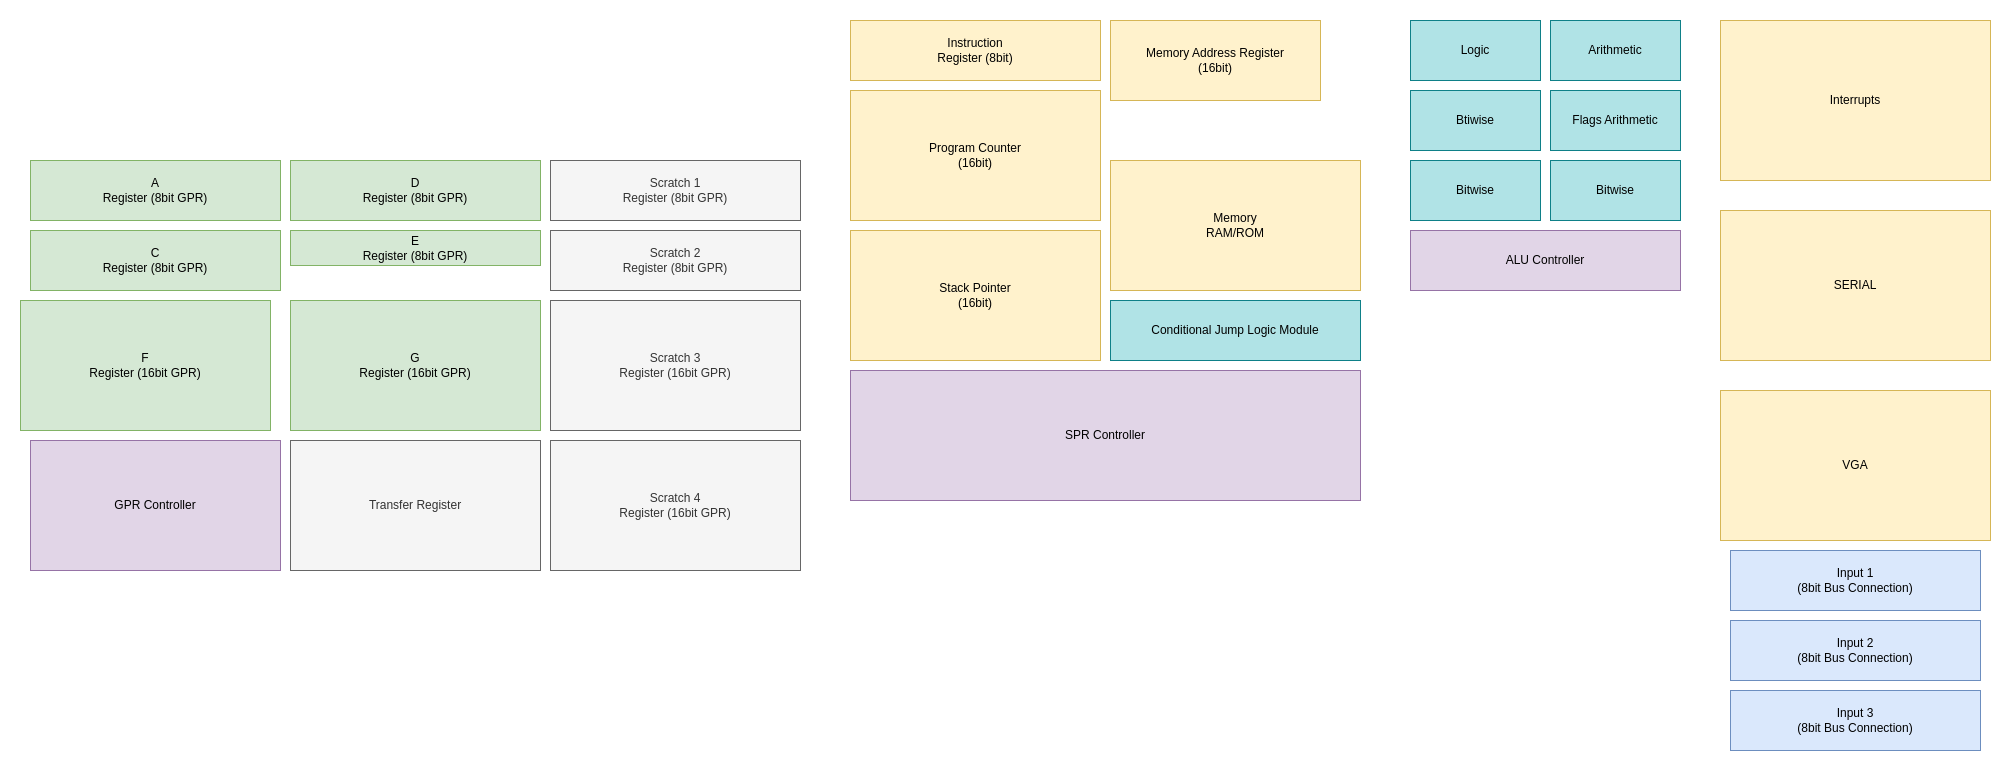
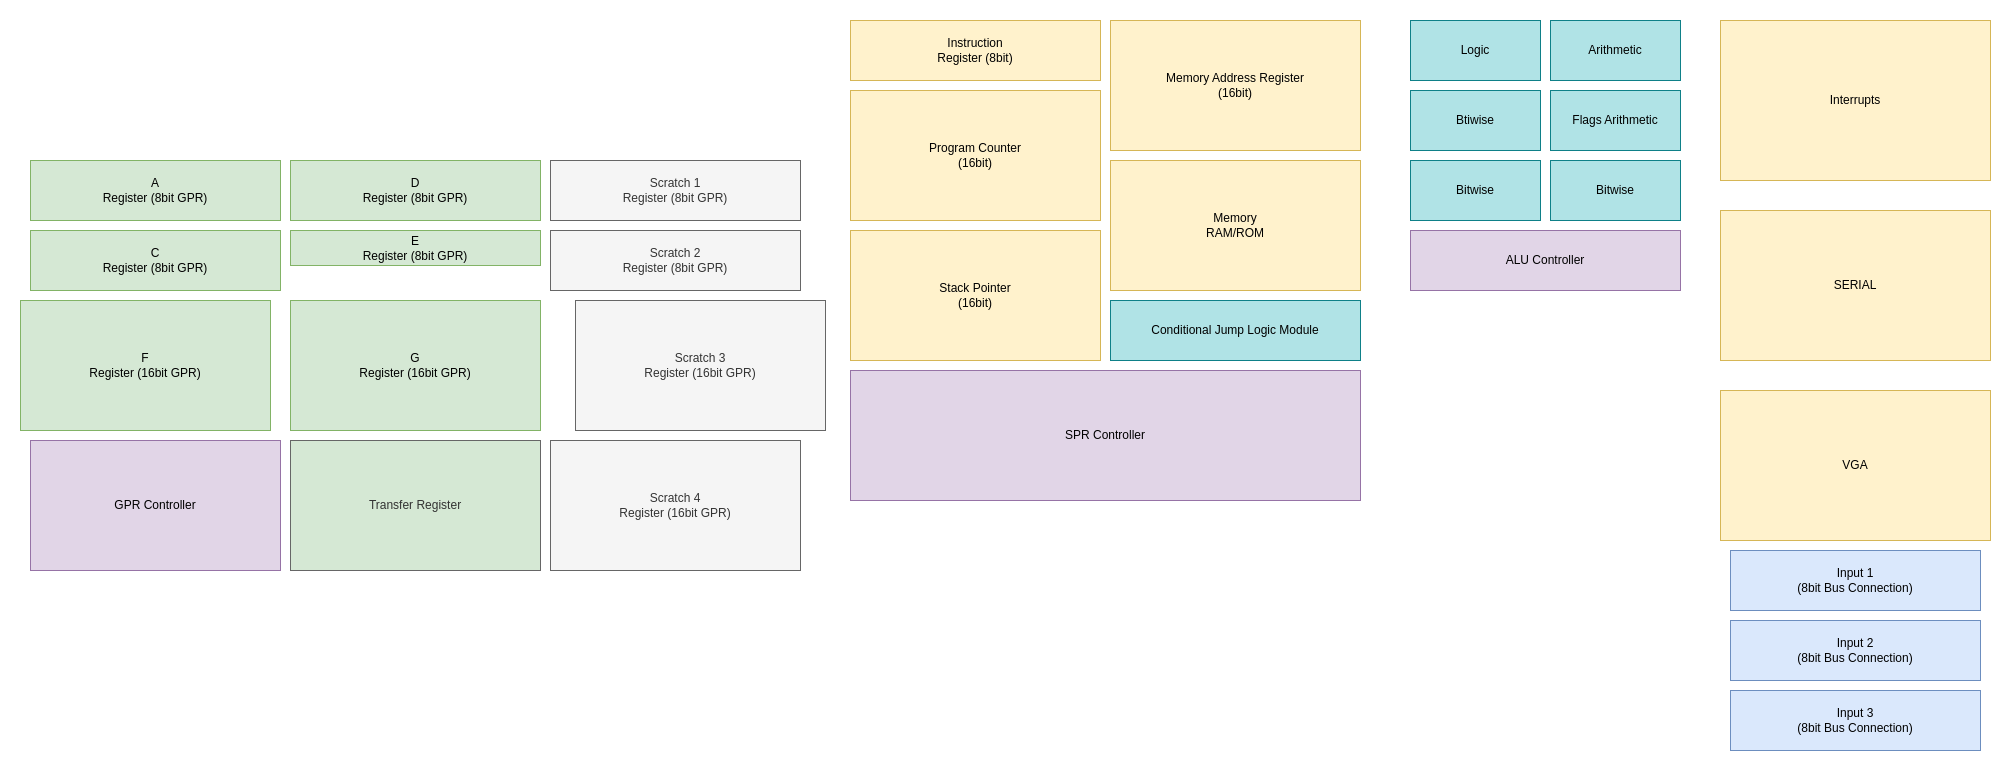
node "Memory Address Register (16bit)": size 210x80 -> 250x130
node "Scratch 3 Register (16bit GPR)": moved (676, 366) -> (701, 366)
node "Transfer Register": fillcolor #f5f5f5 -> #d5e8d4
